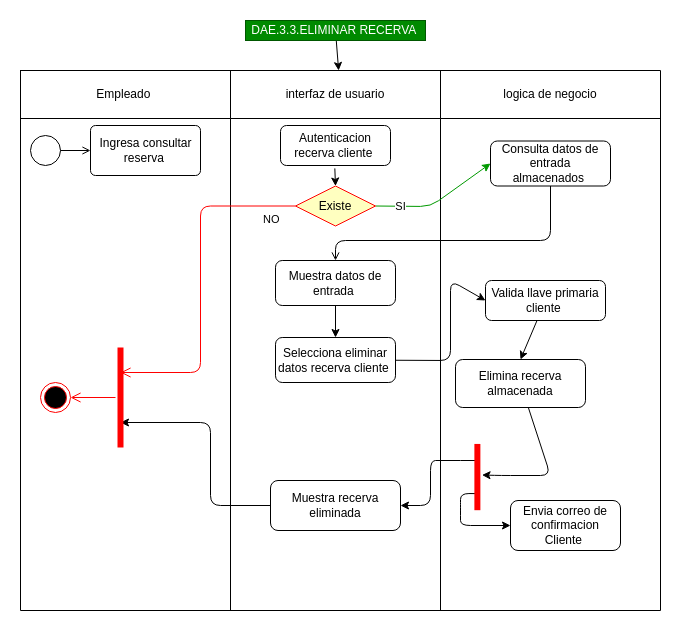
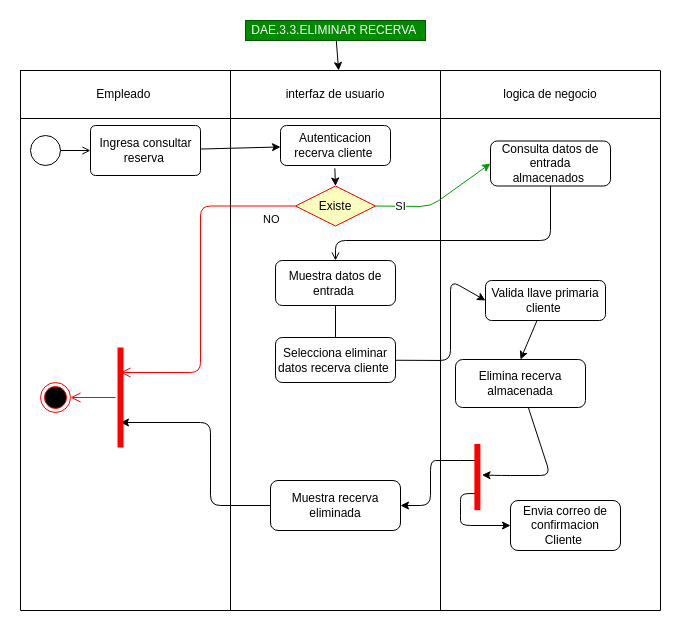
edge "Ingresa consultar reserva" -> "Autenticacion recerva cliente": added
edge "Muestra datos de entrada" -> "Selecciona eliminar datos recerva cliente": arrowhead classic -> none
